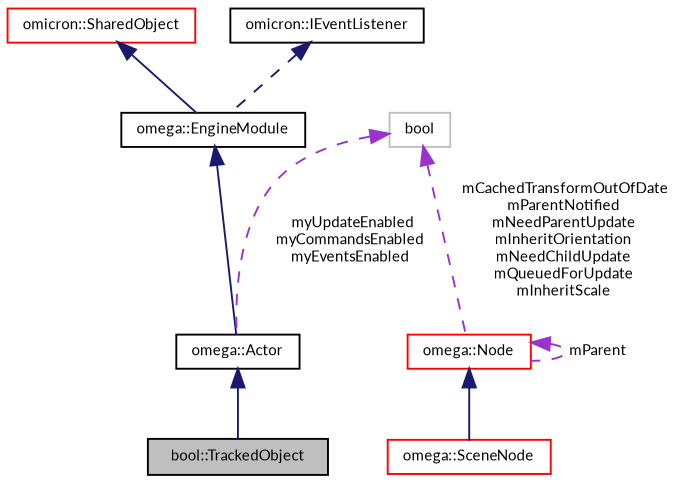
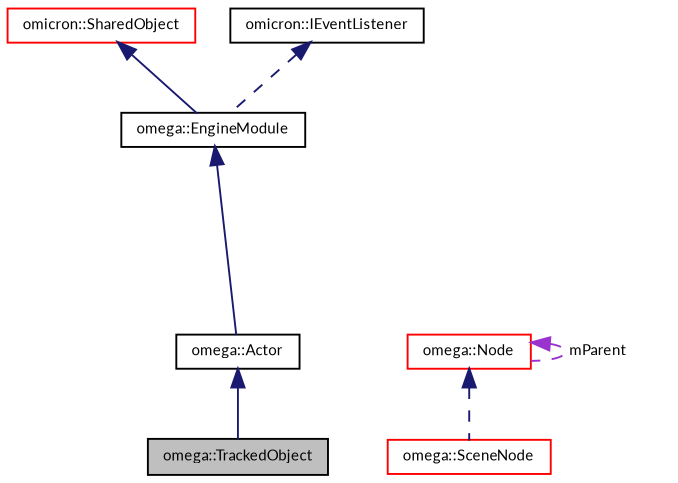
node "bool": removed
edge "omega::SceneNode" -> "omega::Node": style solid -> dashed
node "bool::TrackedObject": label "bool::TrackedObject" -> "omega::TrackedObject"
